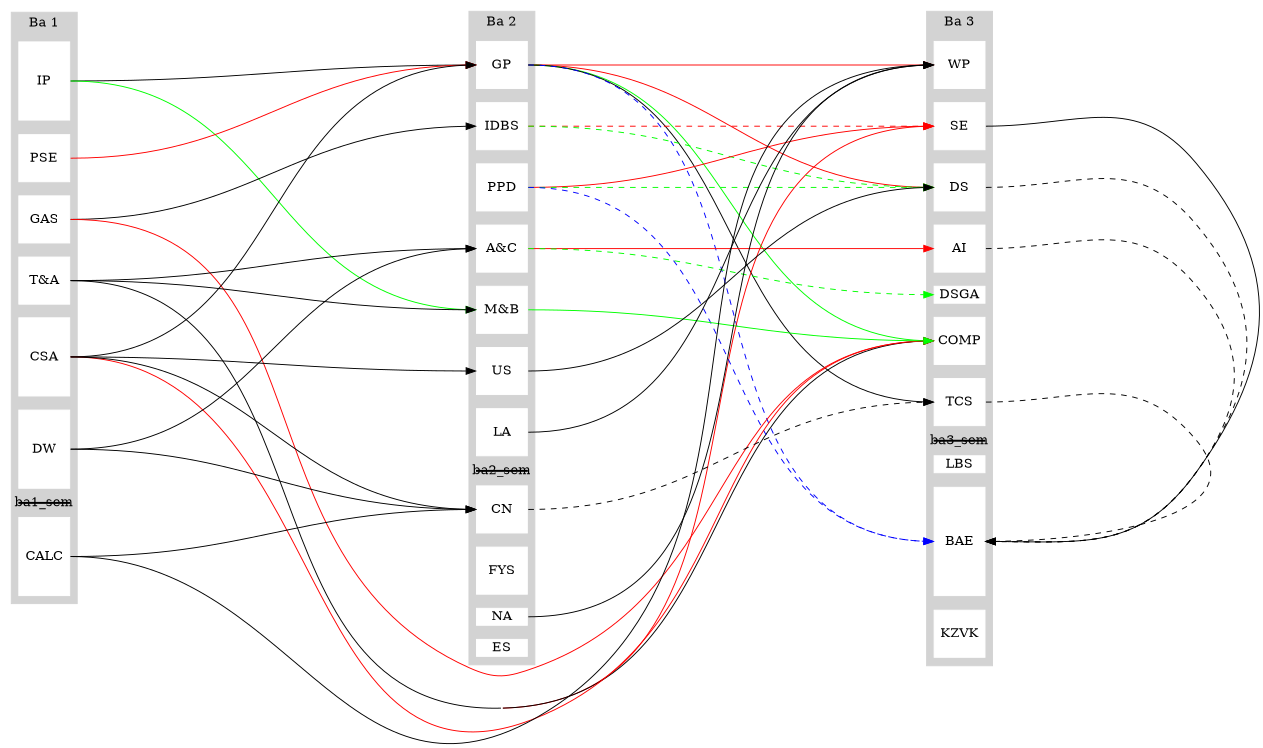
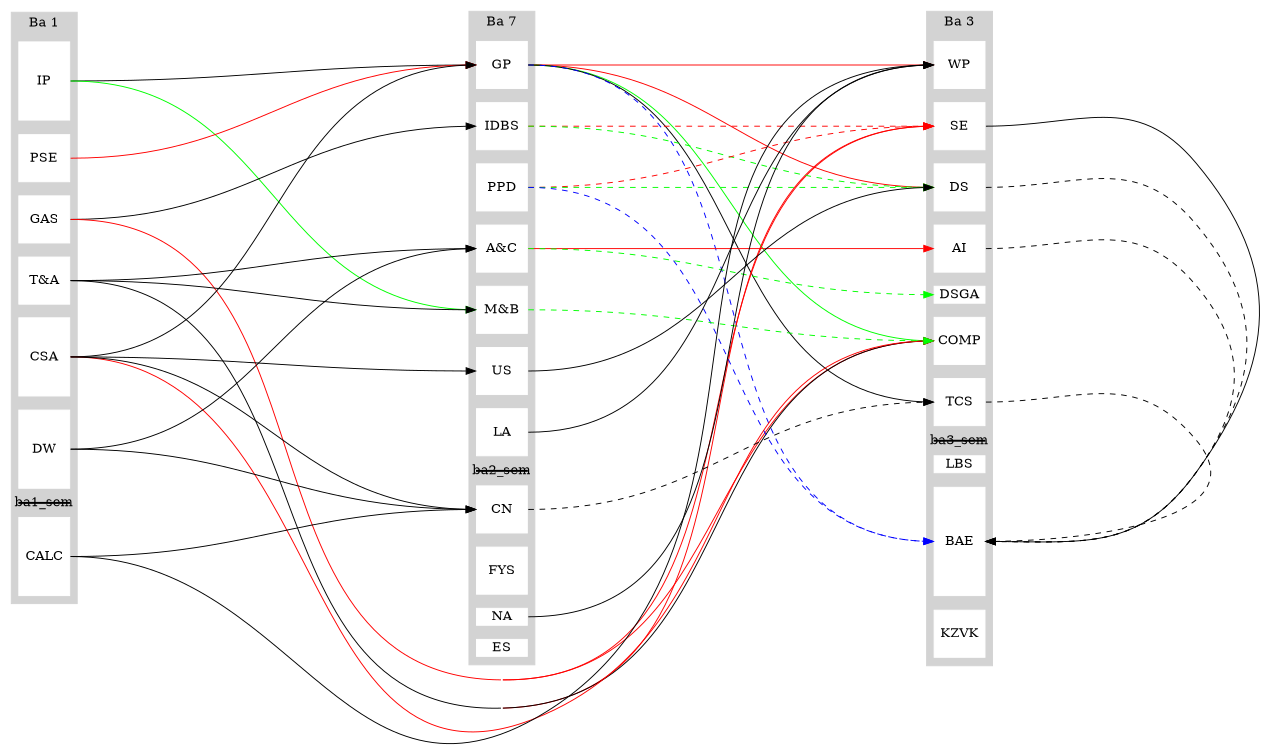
cluster "Ba 2": label "Ba 2" -> "Ba 7"
edge "PPD" -> "SE": style solid -> dashed
edge "M&B" -> "COMP": style solid -> dashed
edge "GAS" -> "SE": added
